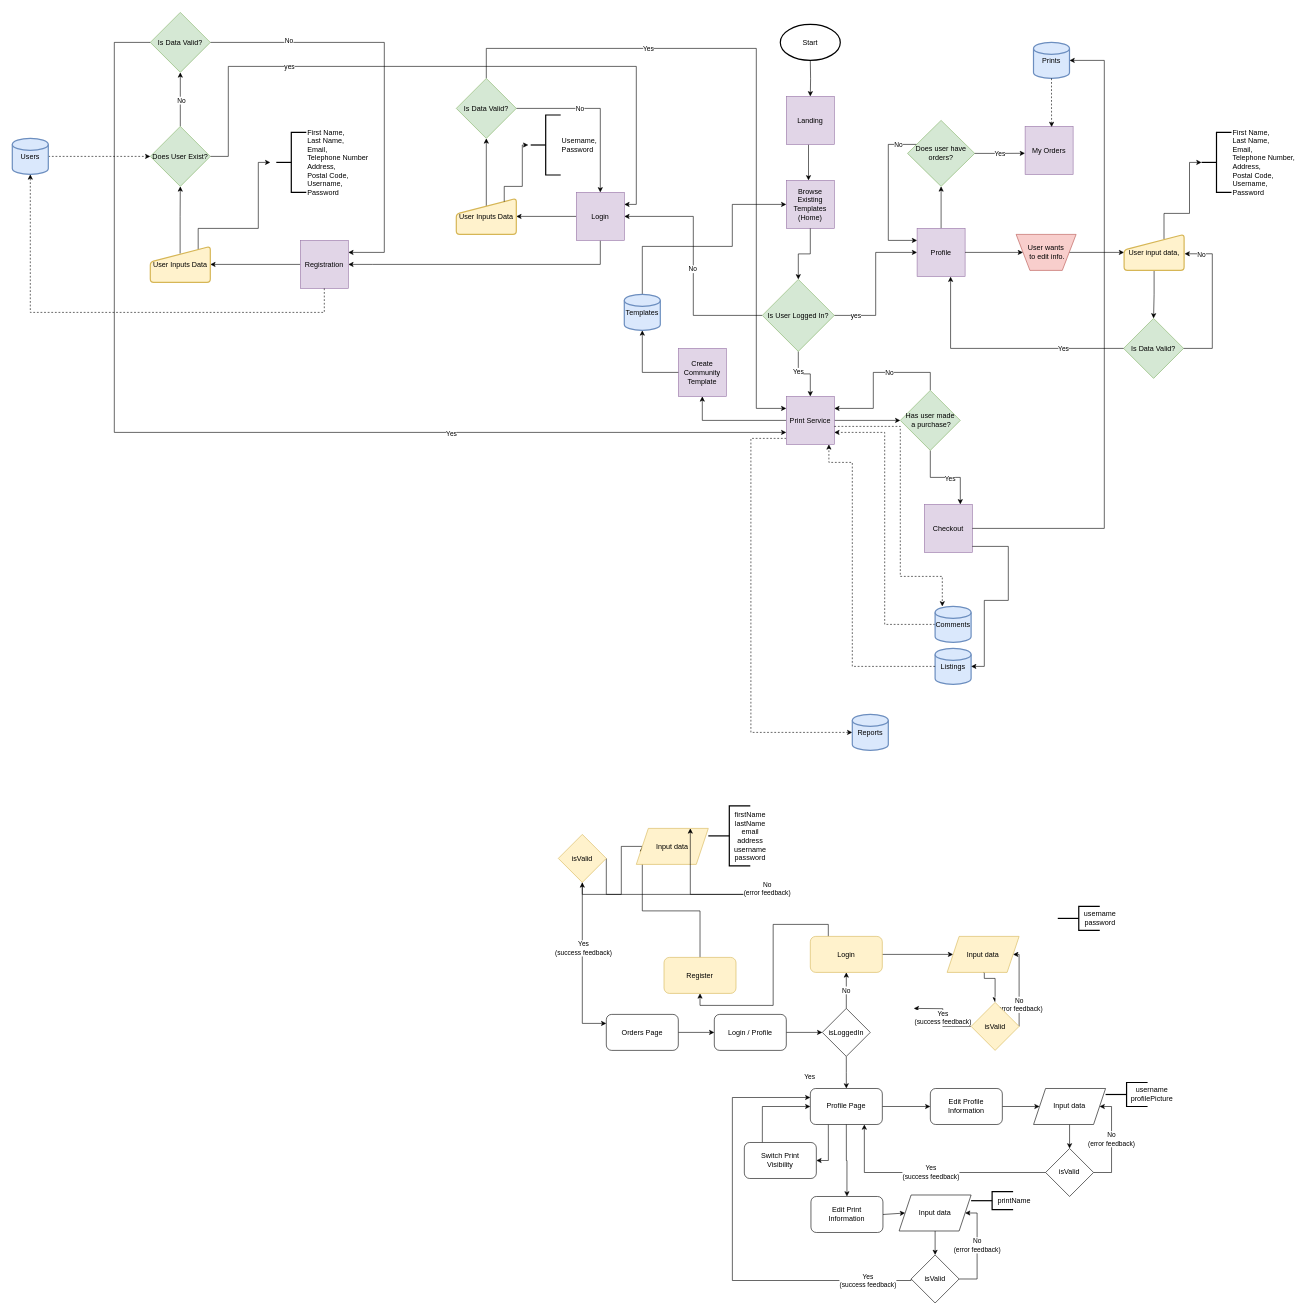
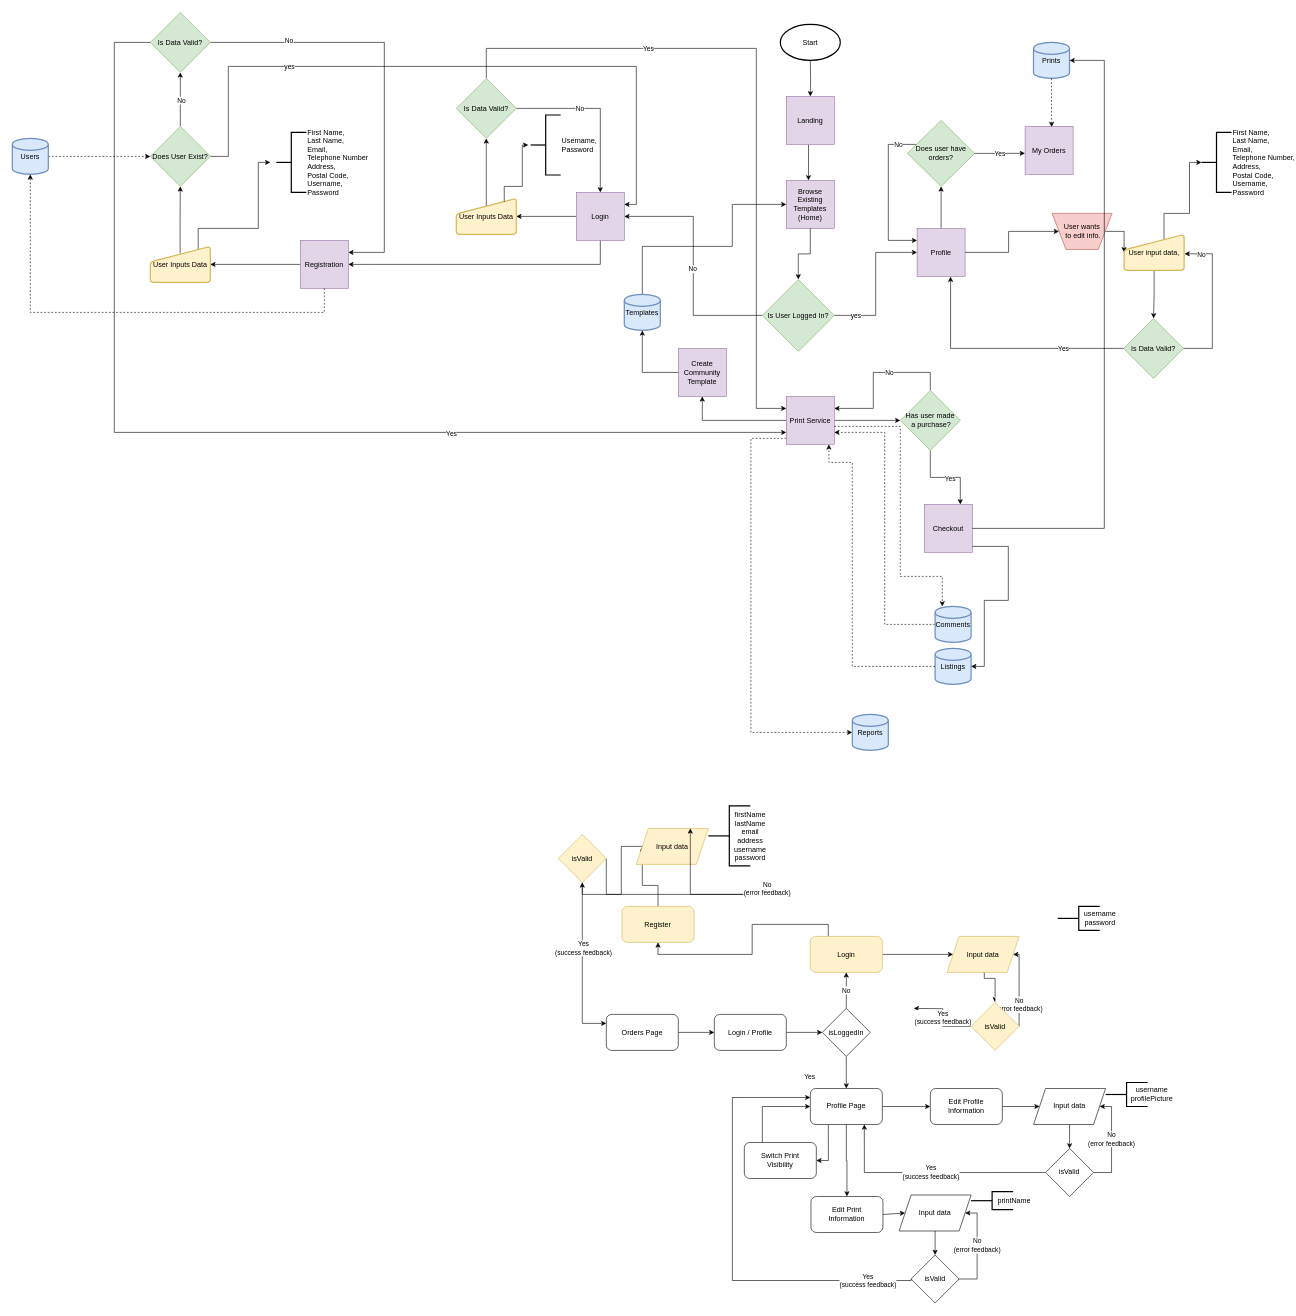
node "User wants to edit info.": moved (1046, 252) -> (1082, 231)
edge "Is User Logged In?" -> "Print Service": removed, label "Yes"
node "Register": moved (700, 975) -> (658, 924)
